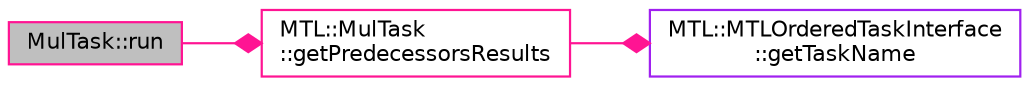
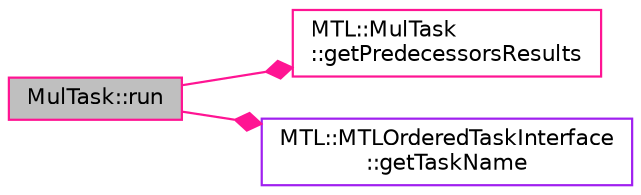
edge "MTL::MulTask ::getPredecessorsResults" -> "MTL::MTLOrderedTaskInterface ::getTaskName": now "MulTask::run" -> "MTL::MTLOrderedTaskInterface ::getTaskName"
